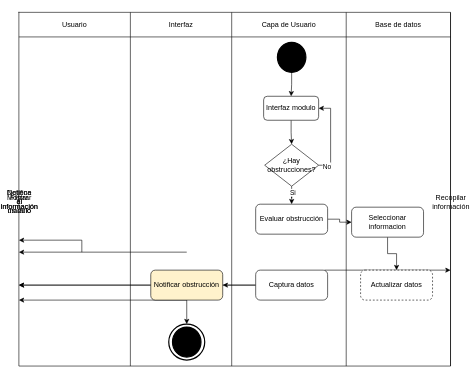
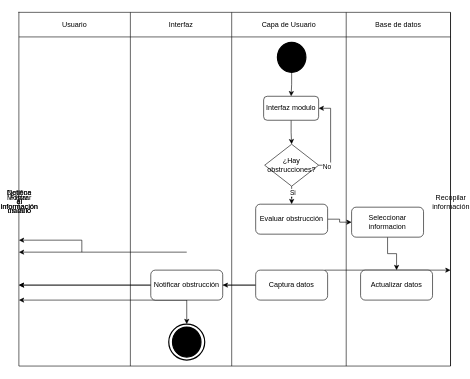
node "Notificar obstrucción": fillcolor #fff2cc -> #ffffff
node "Actualizar datos": style dashed -> solid
